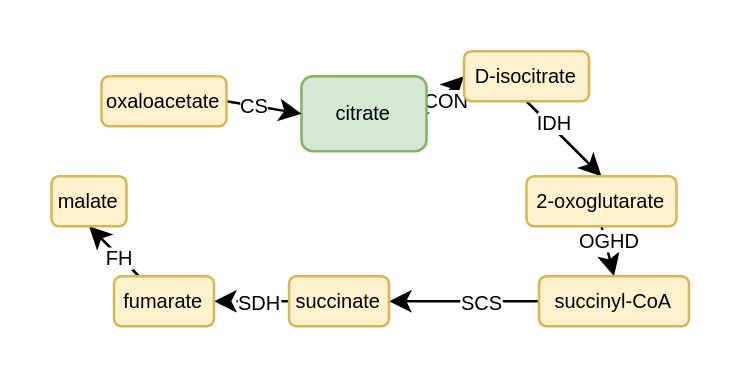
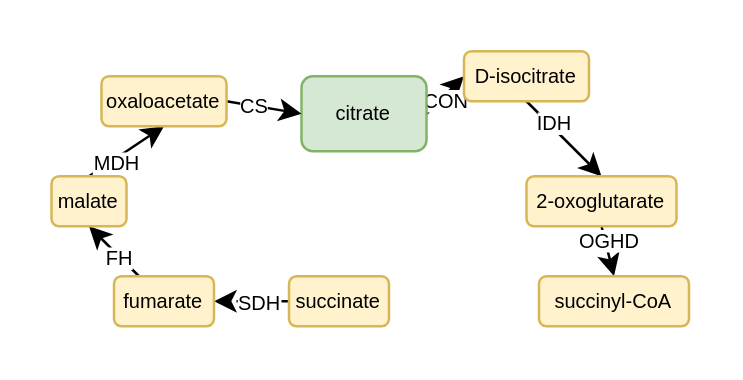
edge "malate" -> "oxaloacetate": added, label "MDH"
edge "succinyl-CoA" -> "succinate": removed, label "SCS"
